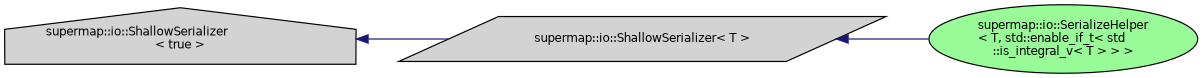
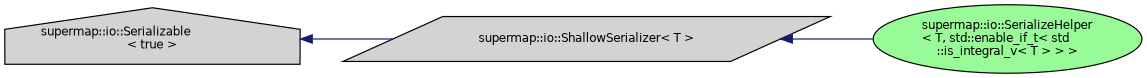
node "supermap::io::ShallowSerializer < true >": label "supermap::io::ShallowSerializer < true >" -> "supermap::io::Serializable < true >"
